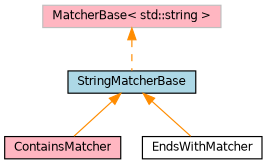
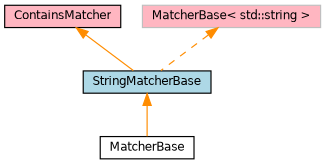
edge "ContainsMatcher" -> "StringMatcherBase": reversed
node "EndsWithMatcher": label "EndsWithMatcher" -> "MatcherBase"
